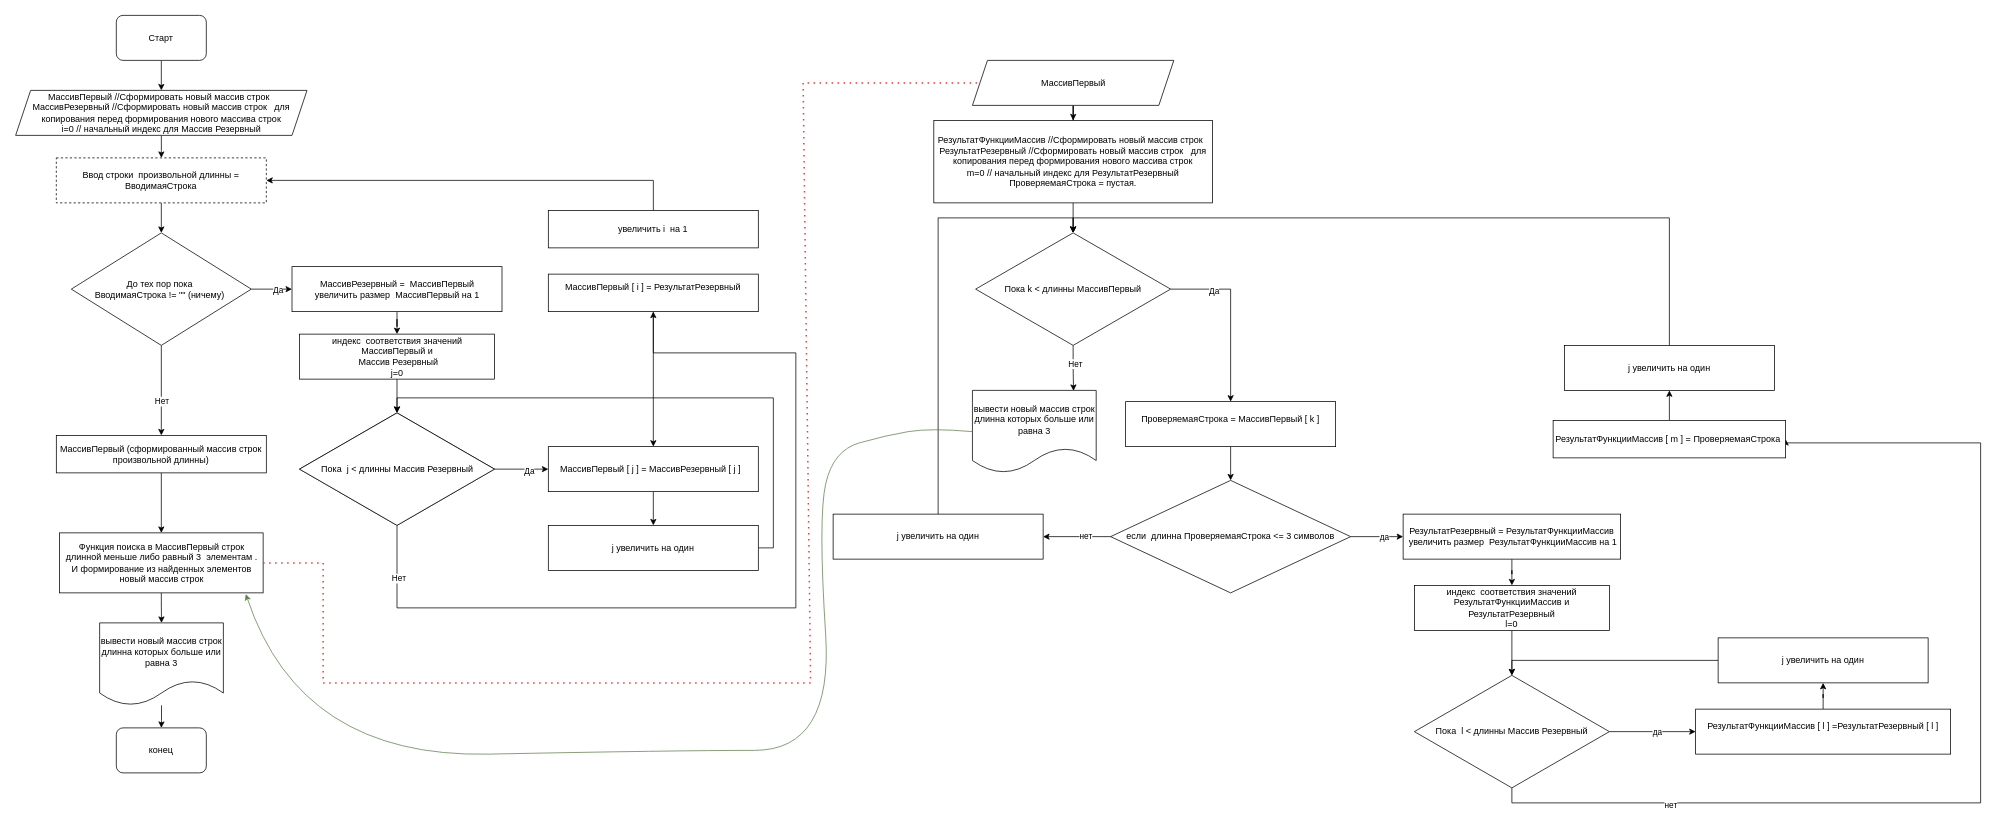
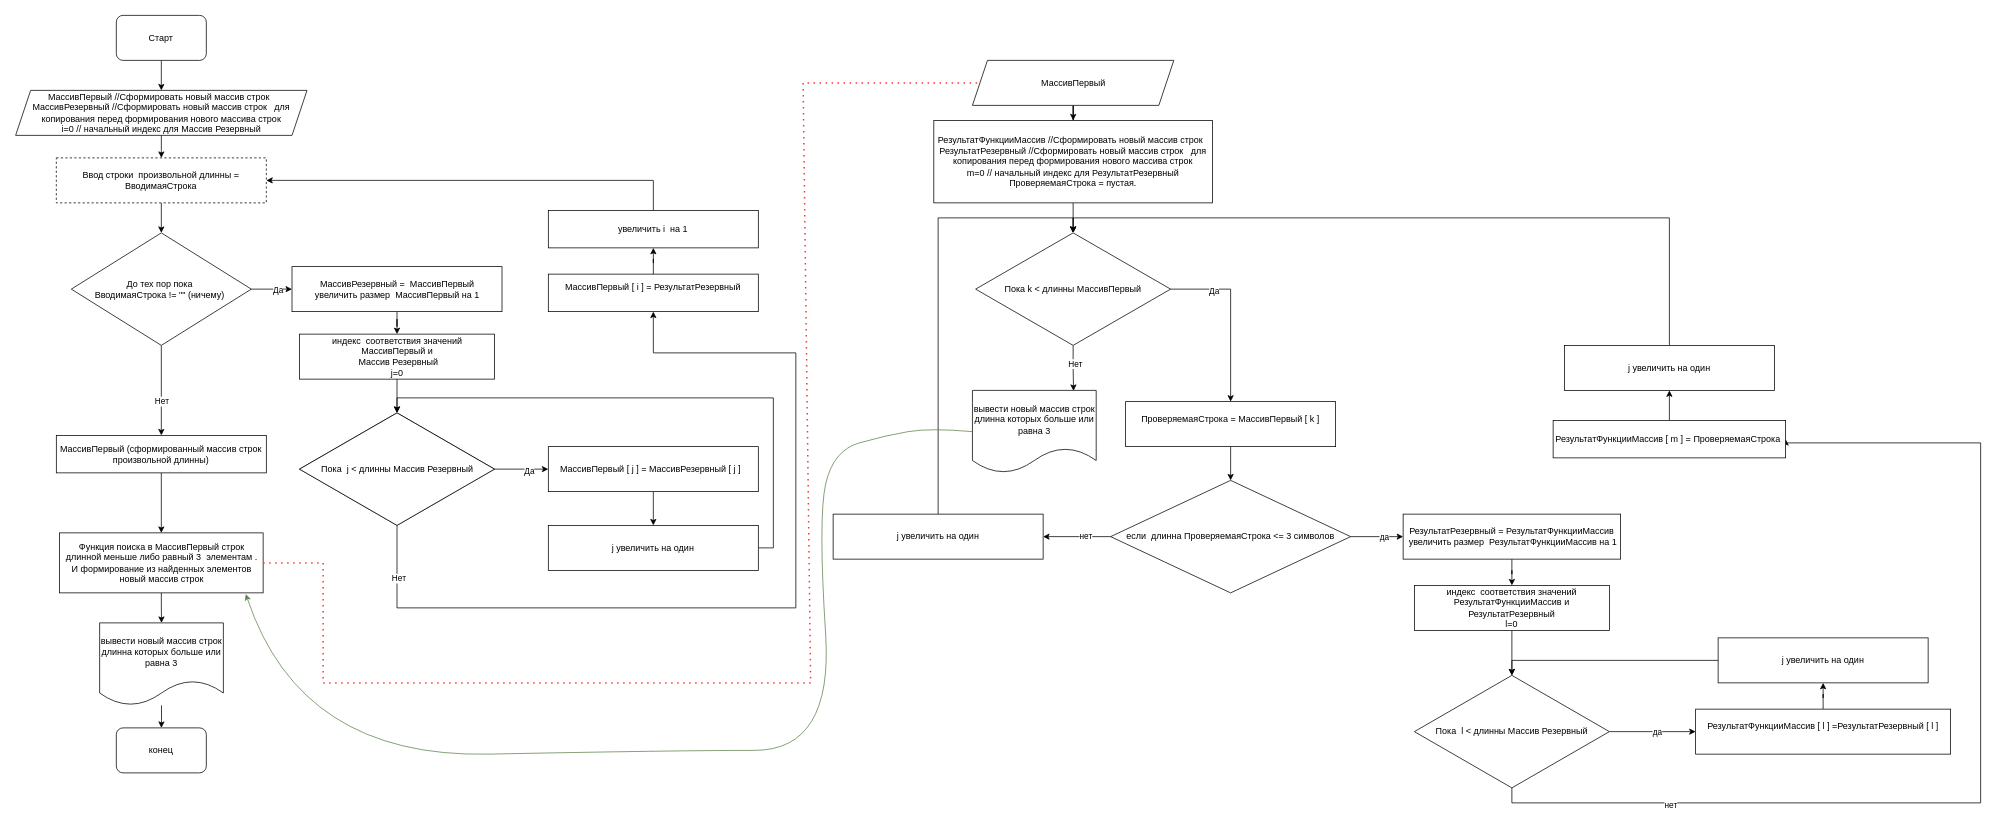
edge "МассивПервый [ i ] = РезультатРезервный" -> "МассивПервый [ j ] = МассивРезервный [ j ]": now "МассивПервый [ i ] = РезультатРезервный" -> "увеличить i на 1"
